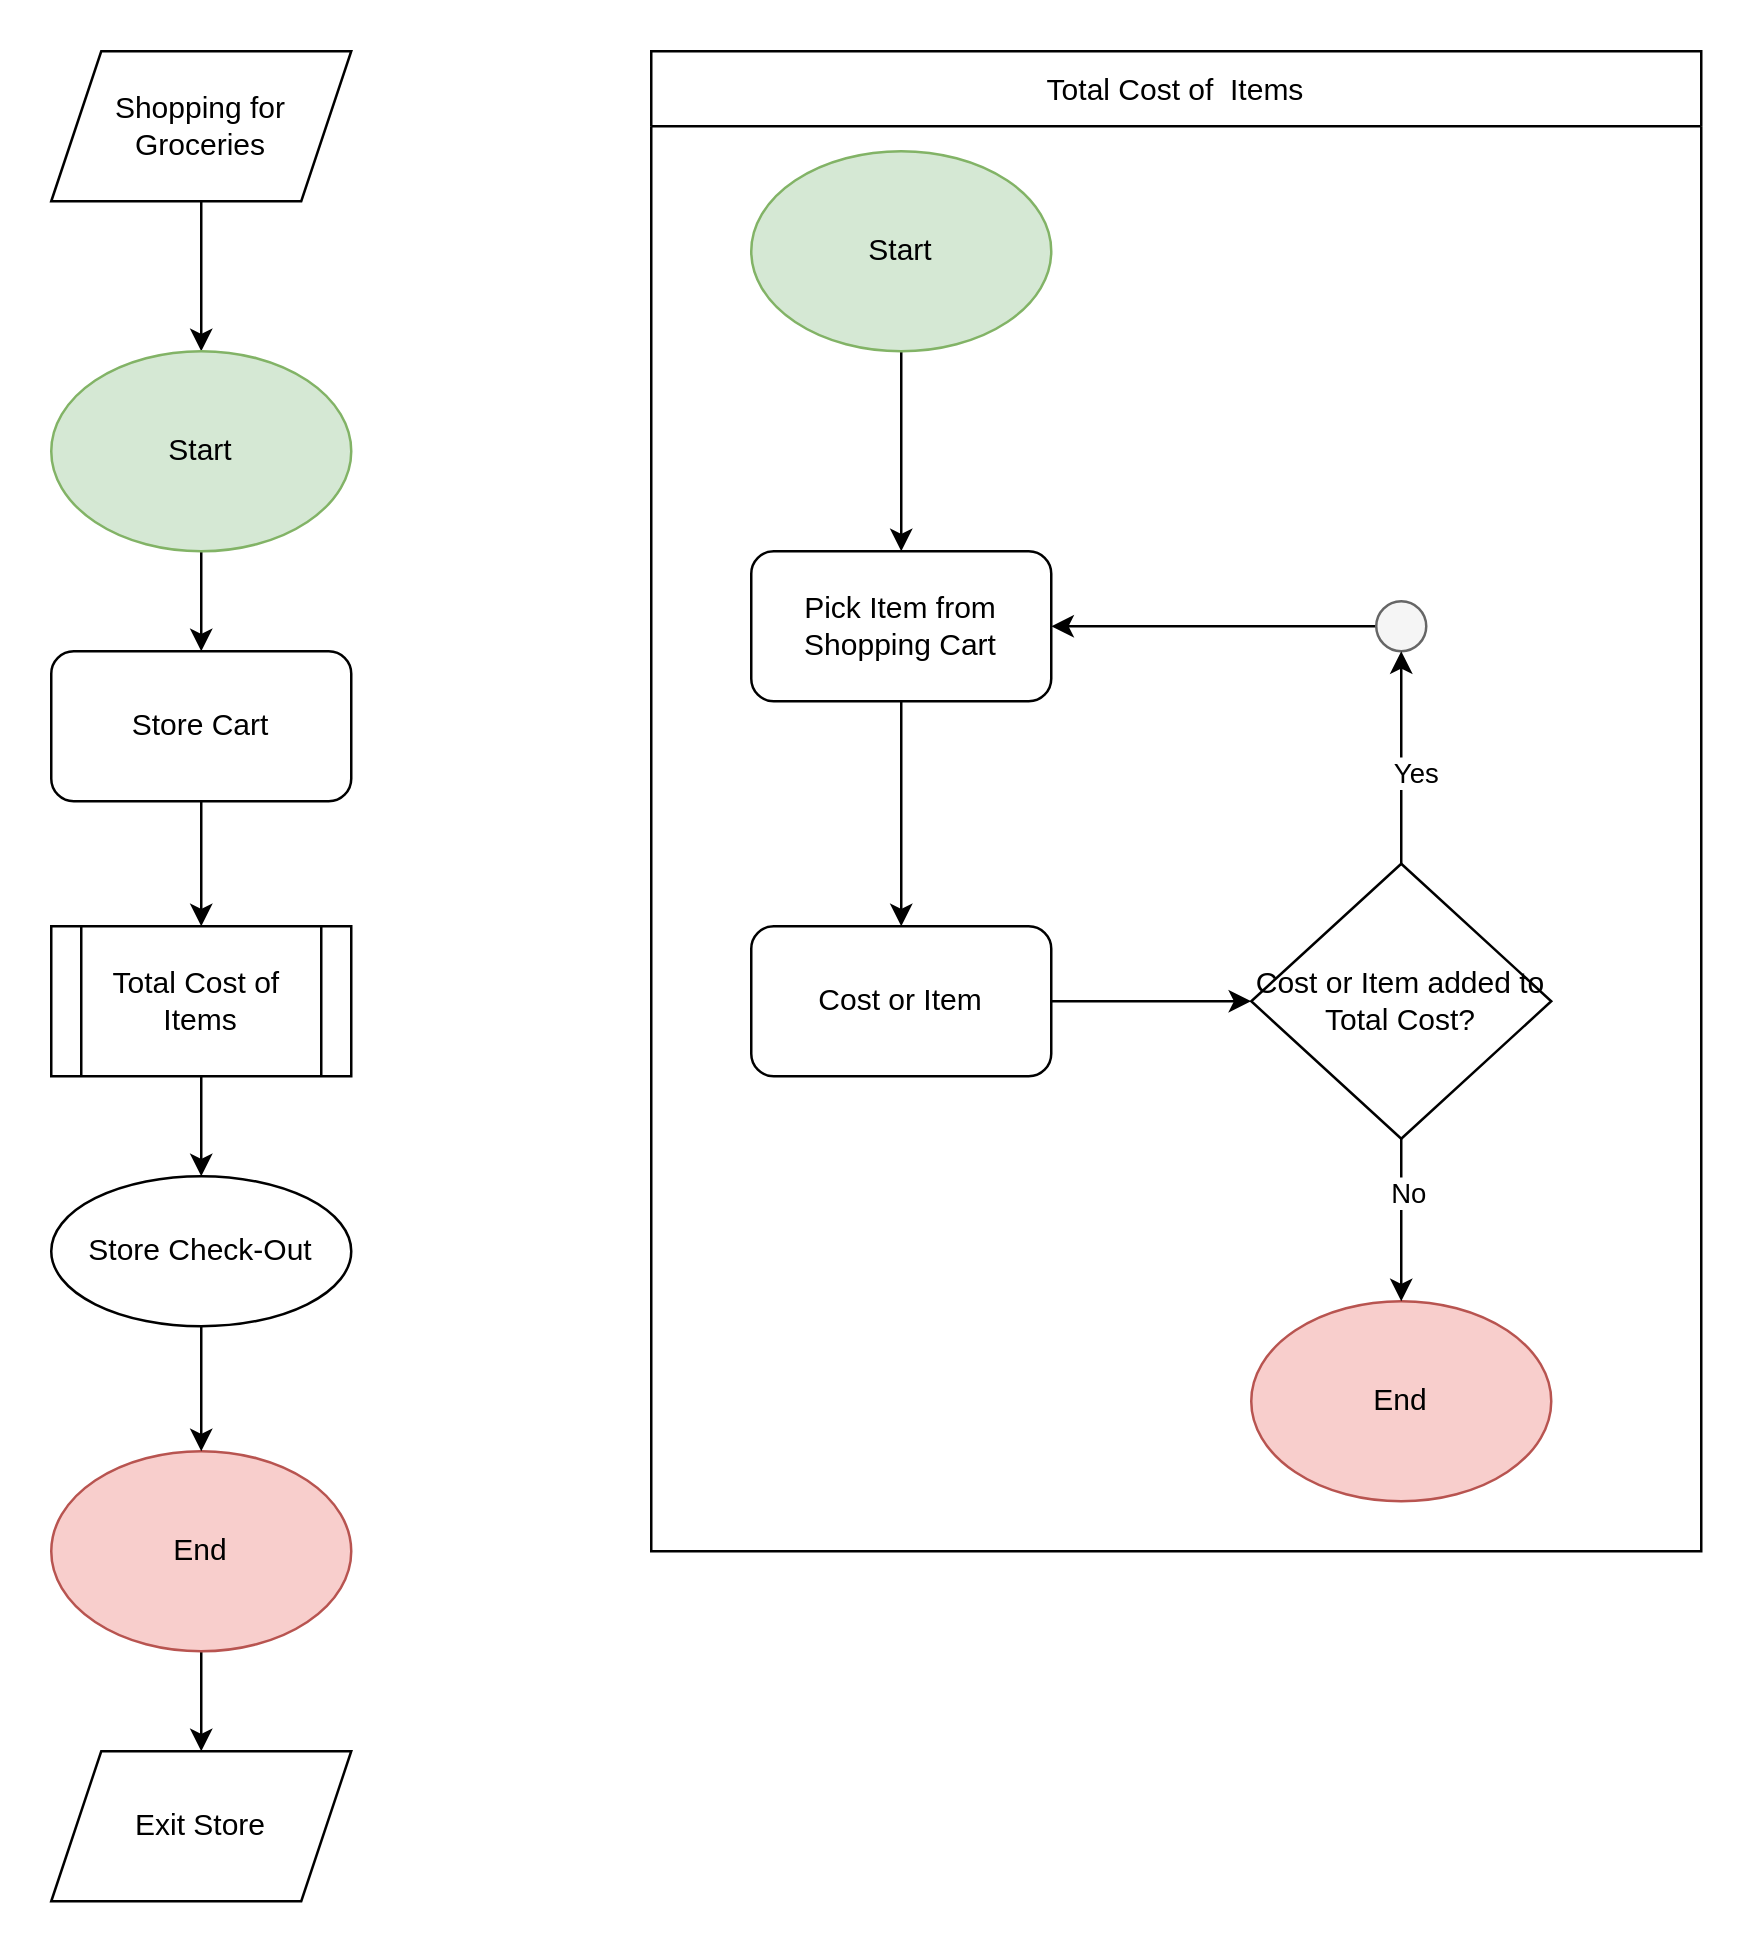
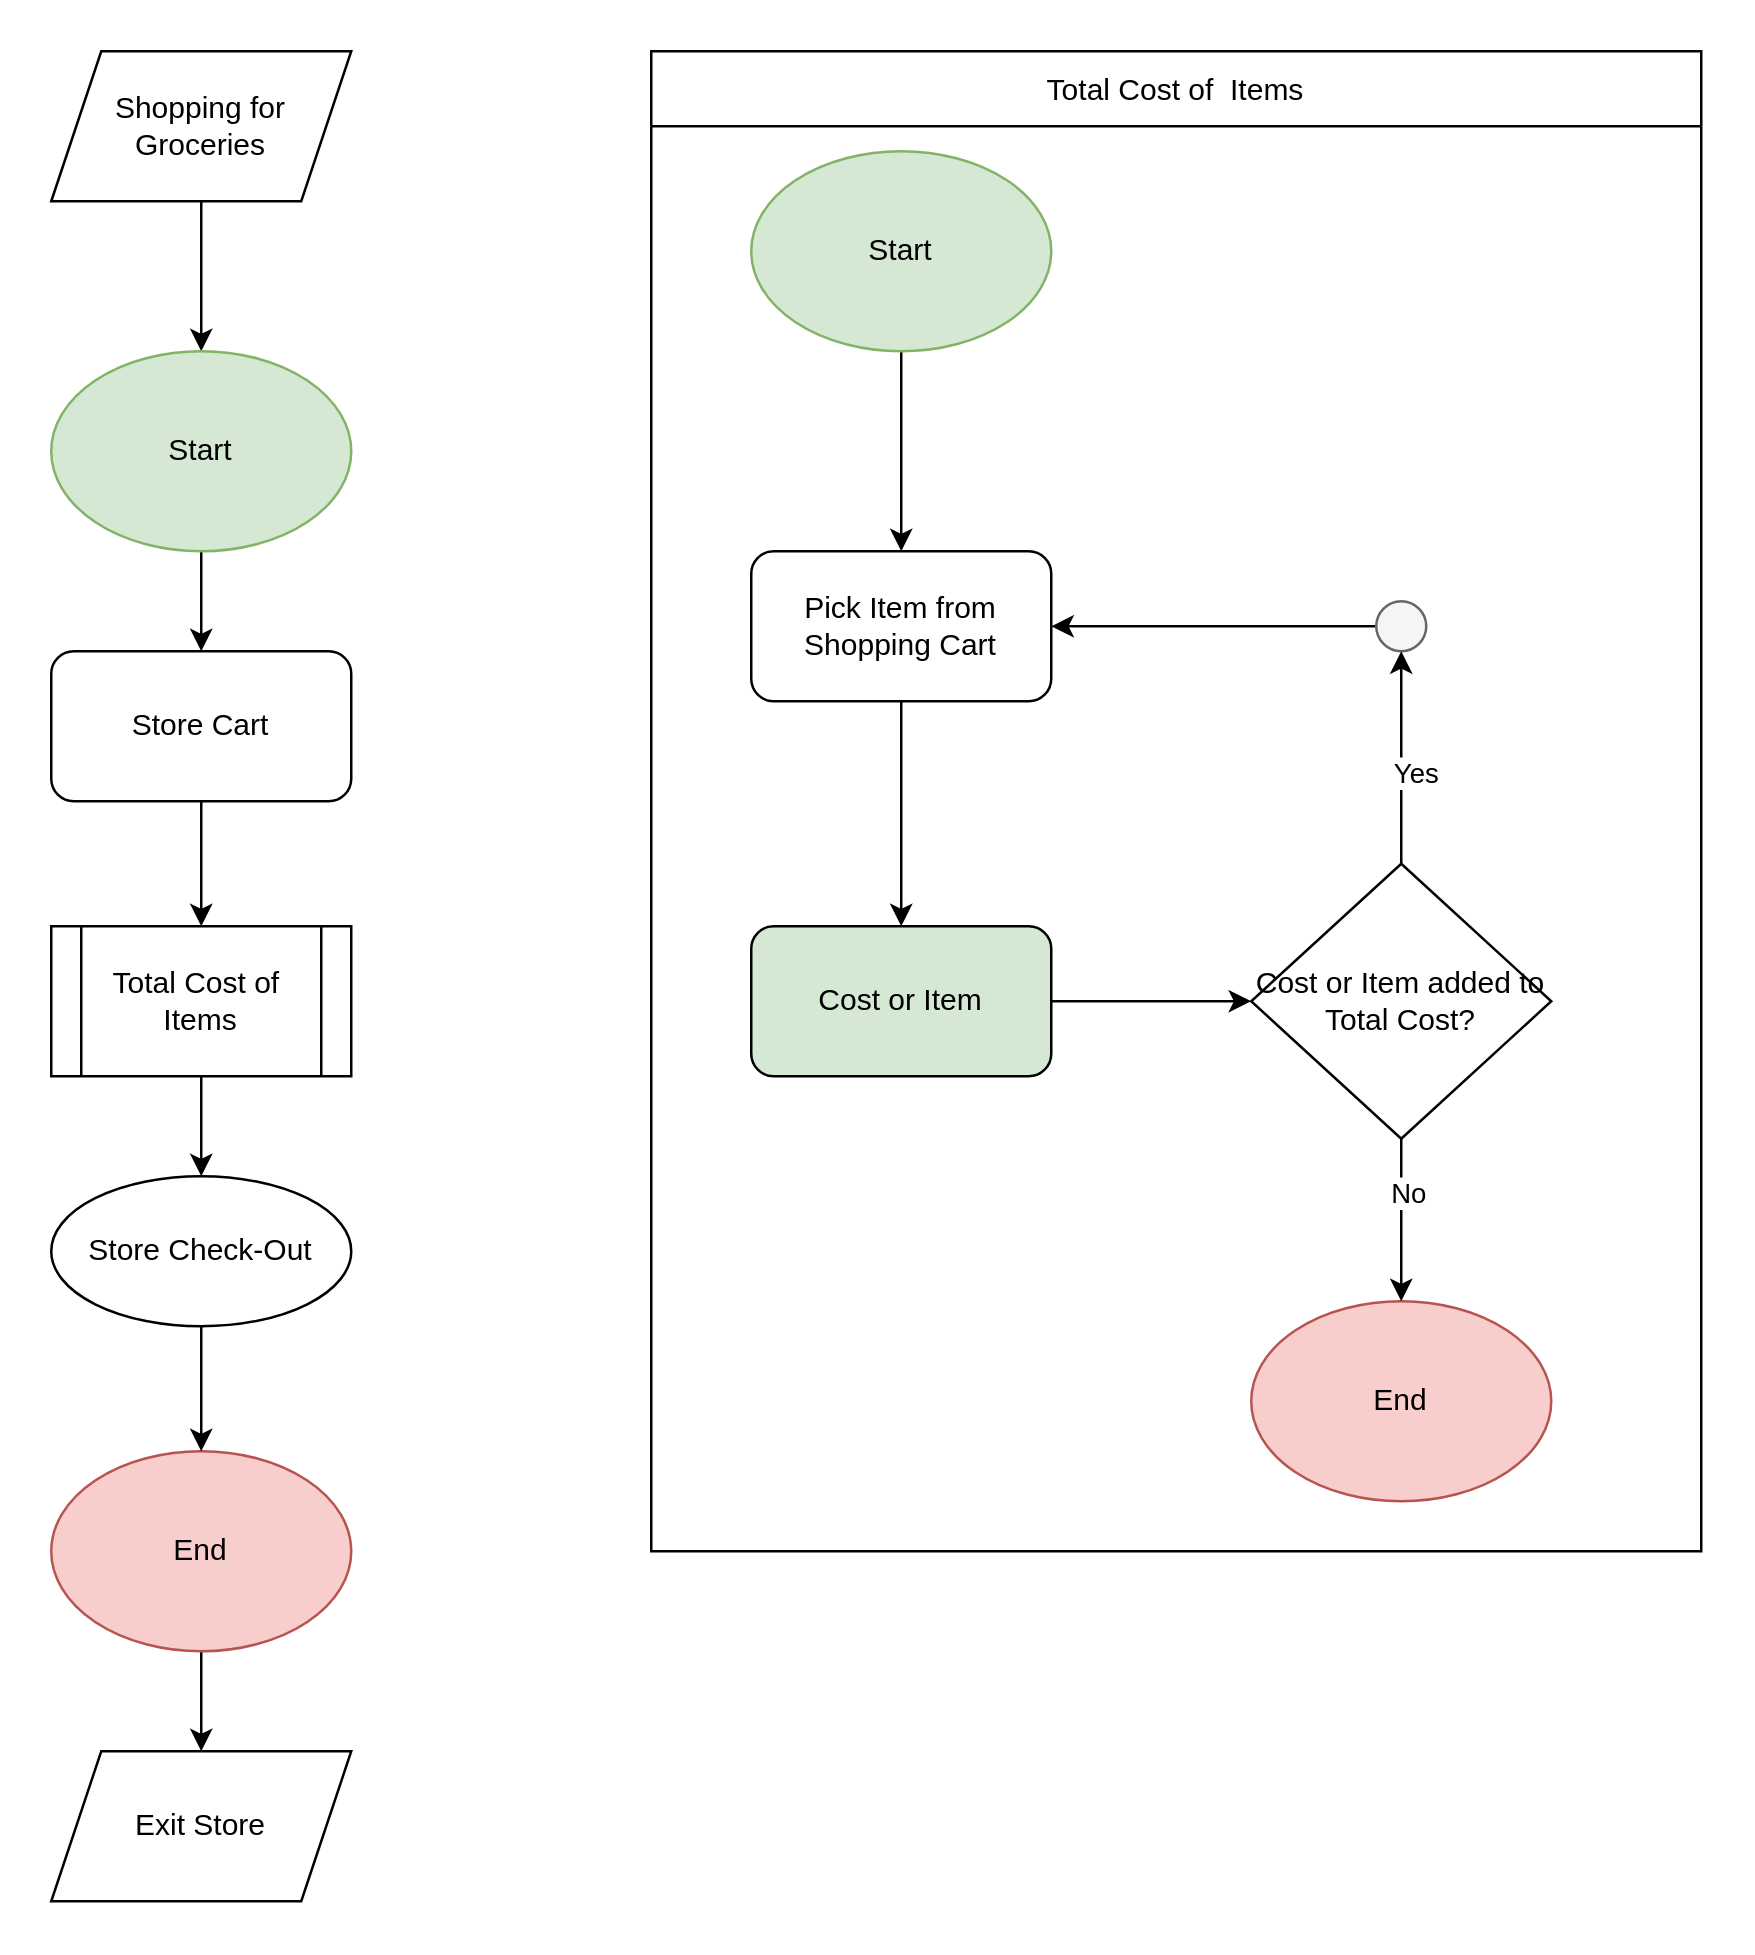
node "Cost or Item": fillcolor #ffffff -> #d5e8d4
